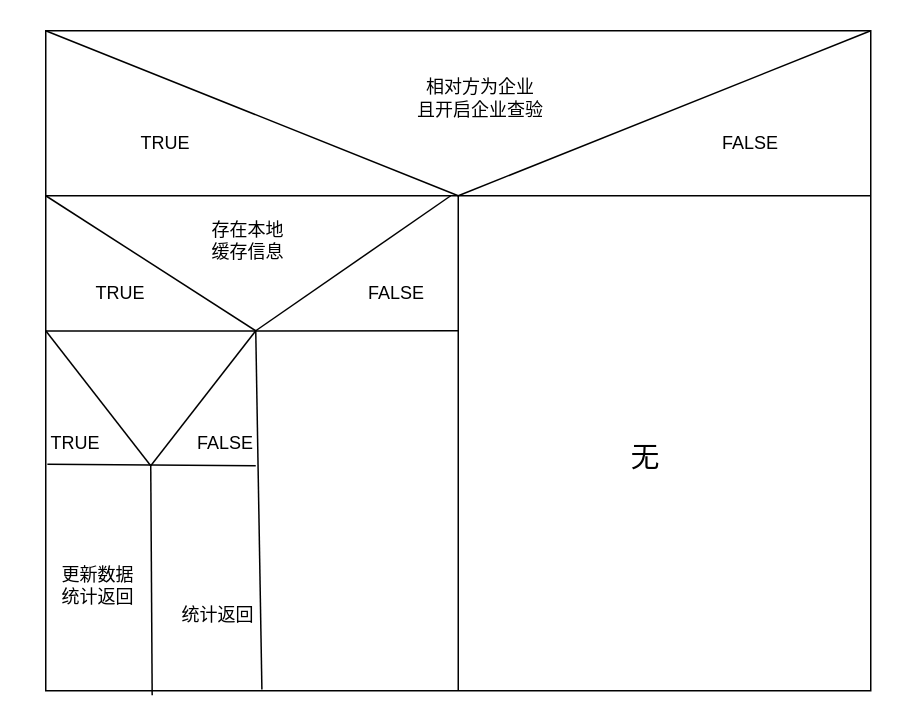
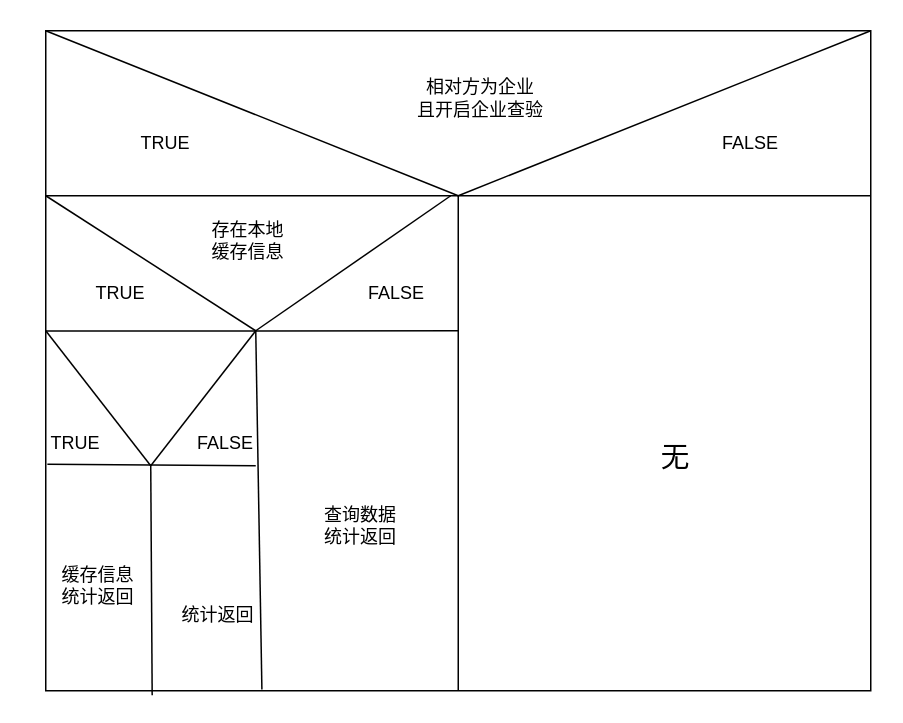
node "无": moved (646, 458) -> (676, 458)
node "查询数据 统计返回": added
node "更新数据 统计返回": label "更新数据 统计返回" -> "缓存信息 统计返回"
